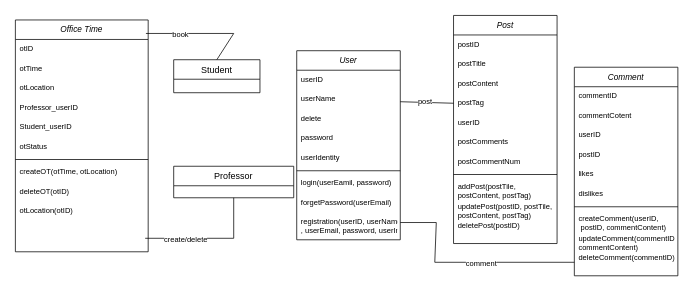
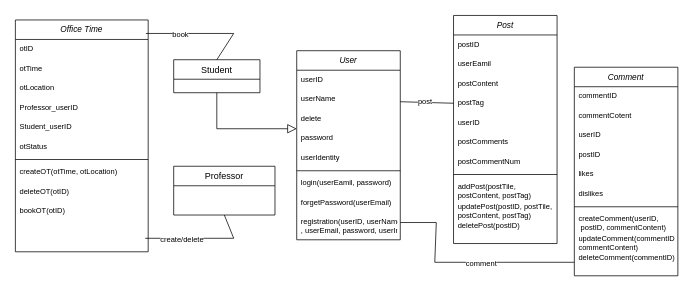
node "postTitle": label "postTitle" -> "userEamil"
edge "Student" -> "User": added
node "Professor": size 120x32 -> 101x49
node "otLocation(otID)": label "otLocation(otID)" -> "bookOT(otID)"
